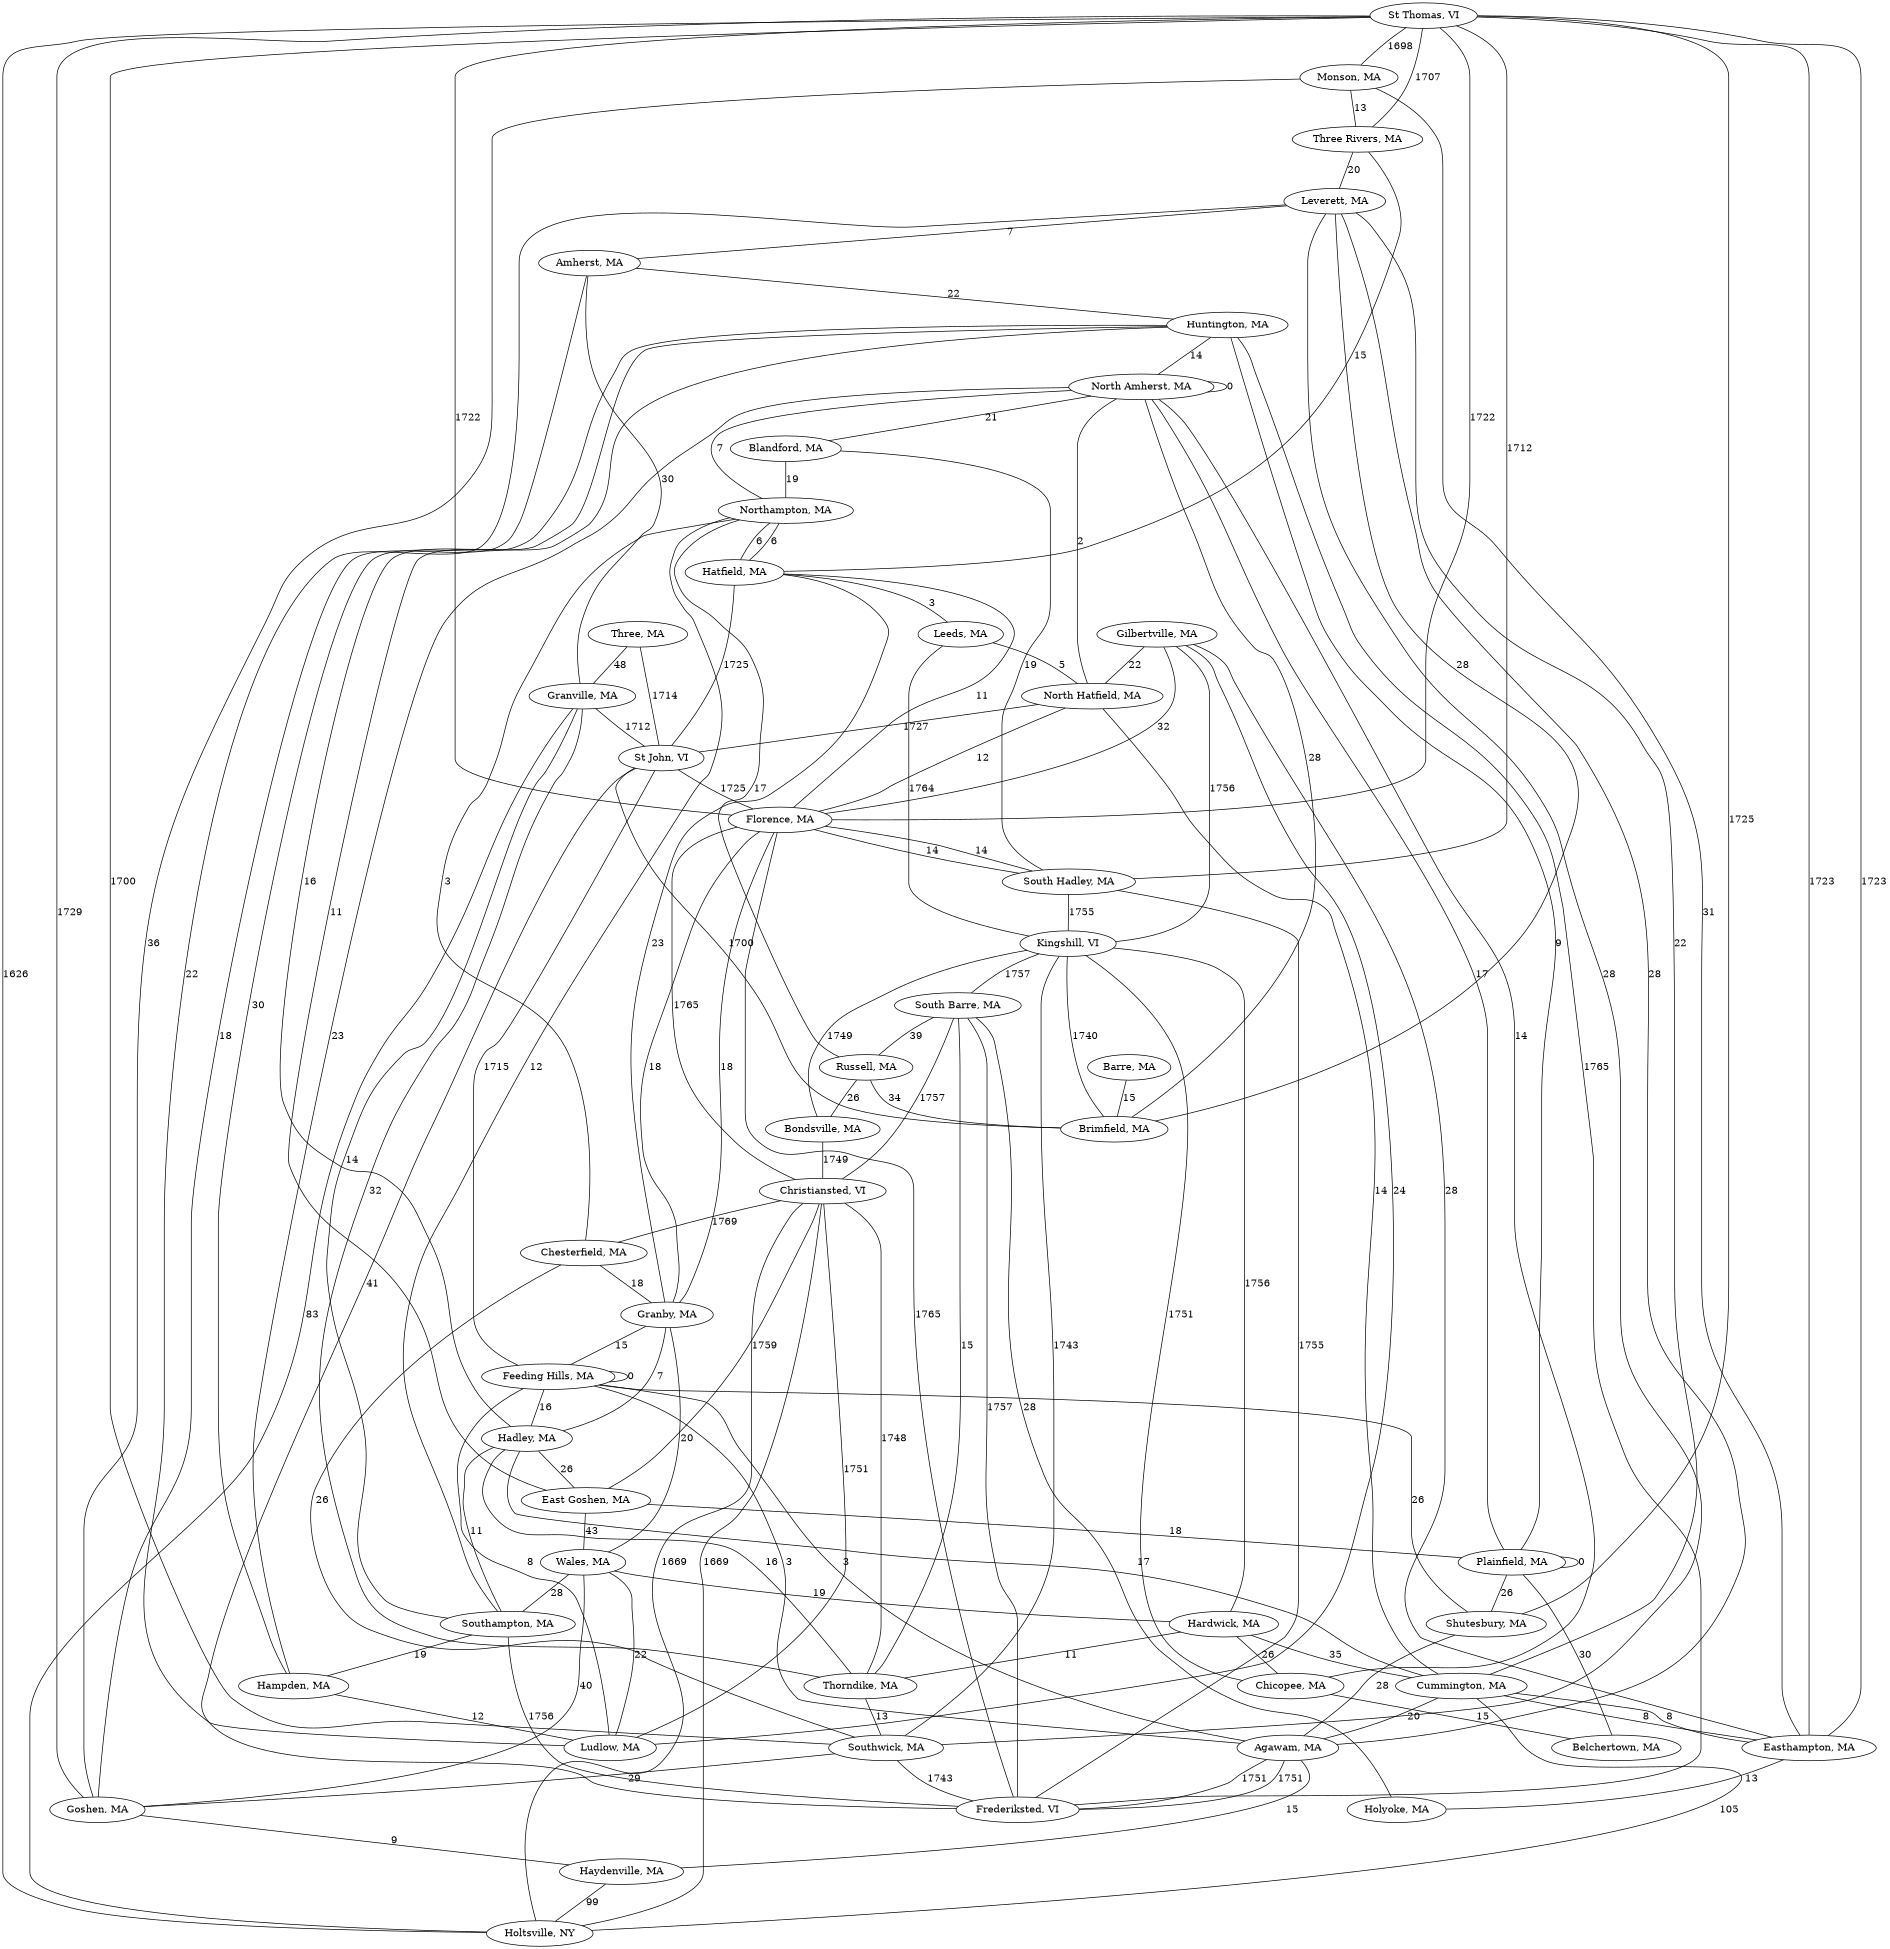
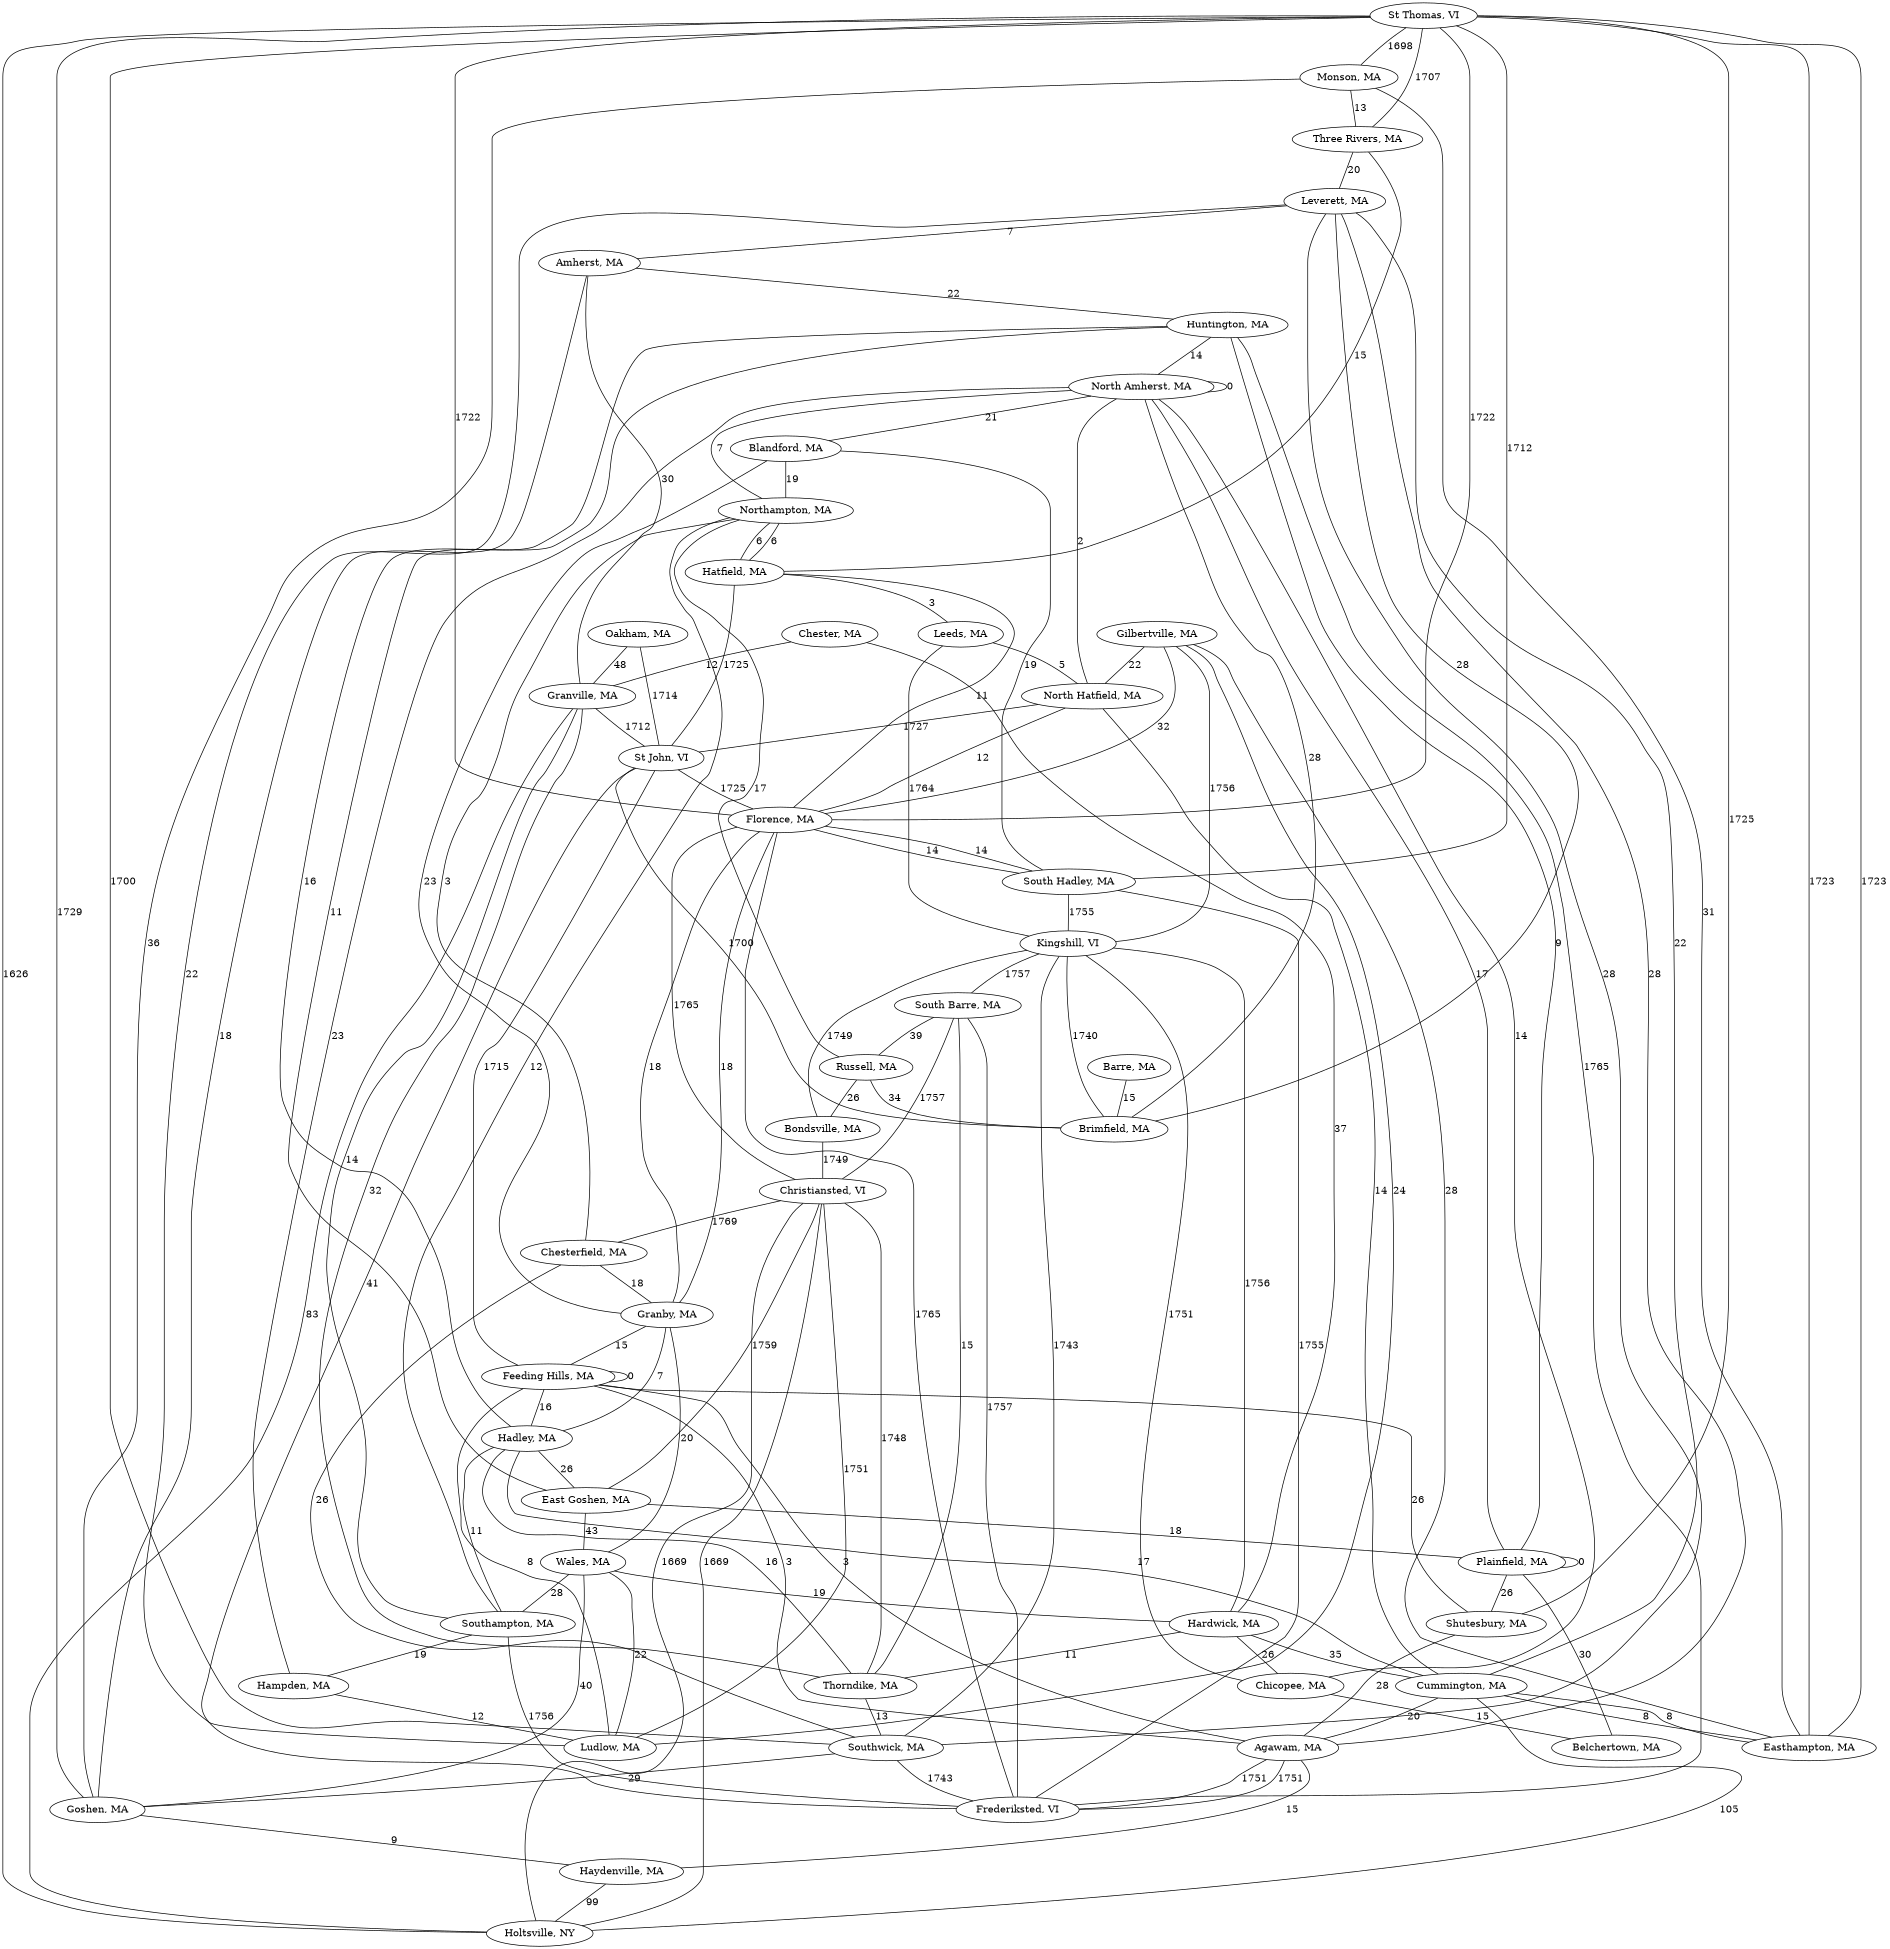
node "Three, MA": label "Three, MA" -> "Oakham, MA"
node "Chester, MA": added
edge "Huntington, MA" -- "Hampden, MA": removed, label "30"
edge "Hatfield, MA" -- "Granby, MA": now "Blandford, MA" -- "Granby, MA"
node "Holyoke, MA": removed
